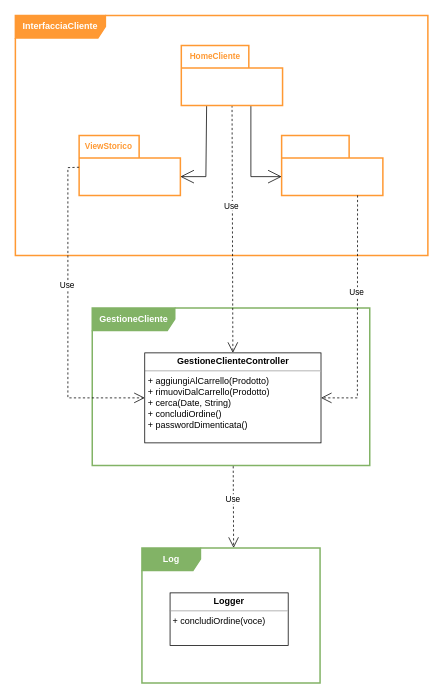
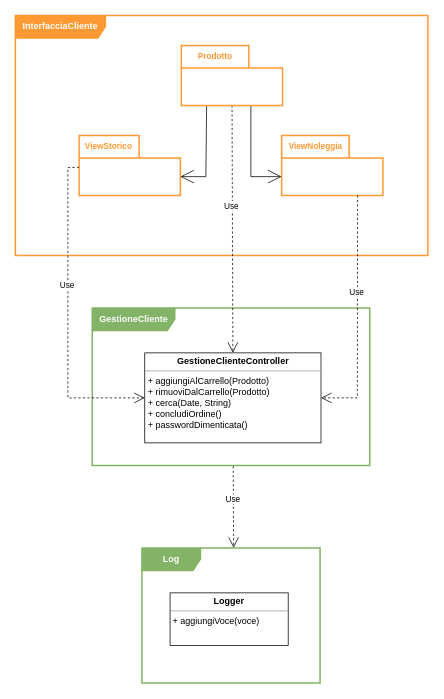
node "HomeCliente": label "HomeCliente" -> "Prodotto"
node "ViewNoleggia": added
node "Logger + concludiOrdine(voce)": label "Logger + concludiOrdine(voce)" -> "Logger + aggiungiVoce(voce)"
